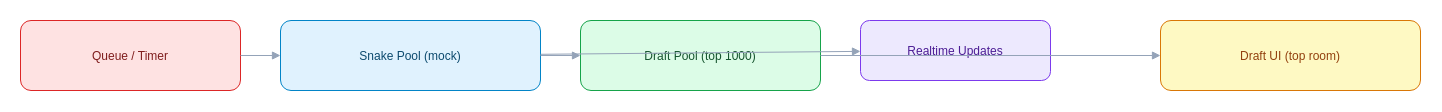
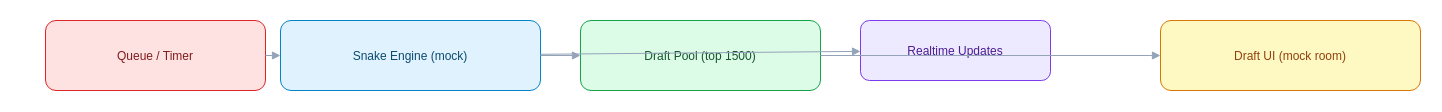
node "Queue / Timer": moved (131, 56) -> (156, 56)
node "Snake Pool (mock)": label "Snake Pool (mock)" -> "Snake Engine (mock)"
node "Draft Pool (top 1000)": label "Draft Pool (top 1000)" -> "Draft Pool (top 1500)"
node "Draft UI (top room)": label "Draft UI (top room)" -> "Draft UI (mock room)"
